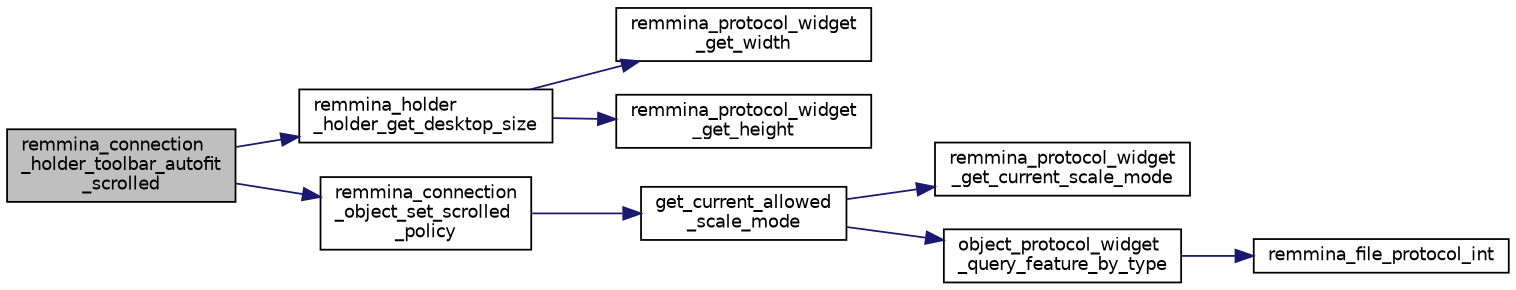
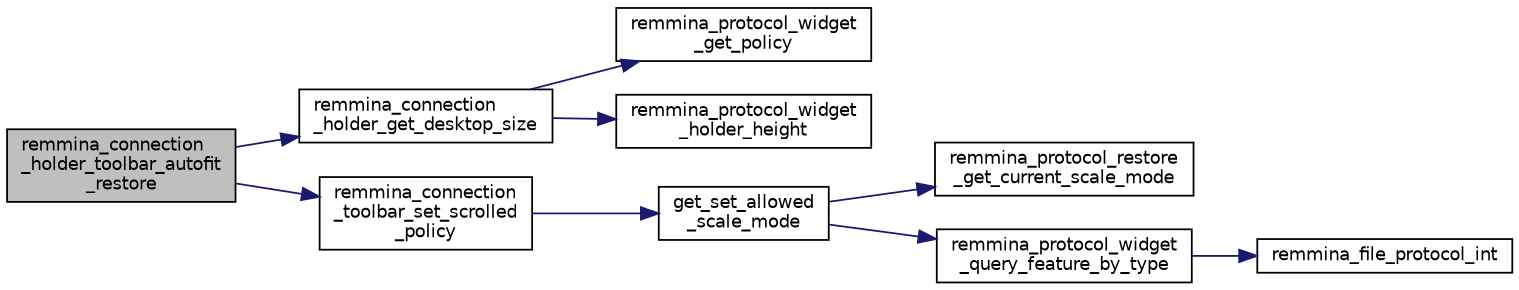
node "remmina_protocol_widget _get_width": label "remmina_protocol_widget _get_width" -> "remmina_protocol_widget _get_policy"
node "remmina_holder _holder_get_desktop_size": label "remmina_holder _holder_get_desktop_size" -> "remmina_connection _holder_get_desktop_size"
node "remmina_protocol_widget _get_height": label "remmina_protocol_widget _get_height" -> "remmina_protocol_widget _holder_height"
node "remmina_connection _holder_toolbar_autofit _scrolled": label "remmina_connection _holder_toolbar_autofit _scrolled" -> "remmina_connection _holder_toolbar_autofit _restore"
node "remmina_protocol_widget _get_current_scale_mode": label "remmina_protocol_widget _get_current_scale_mode" -> "remmina_protocol_restore _get_current_scale_mode"
node "remmina_connection _object_set_scrolled _policy": label "remmina_connection _object_set_scrolled _policy" -> "remmina_connection _toolbar_set_scrolled _policy"
node "get_current_allowed _scale_mode": label "get_current_allowed _scale_mode" -> "get_set_allowed _scale_mode"
node "object_protocol_widget _query_feature_by_type": label "object_protocol_widget _query_feature_by_type" -> "remmina_protocol_widget _query_feature_by_type"
